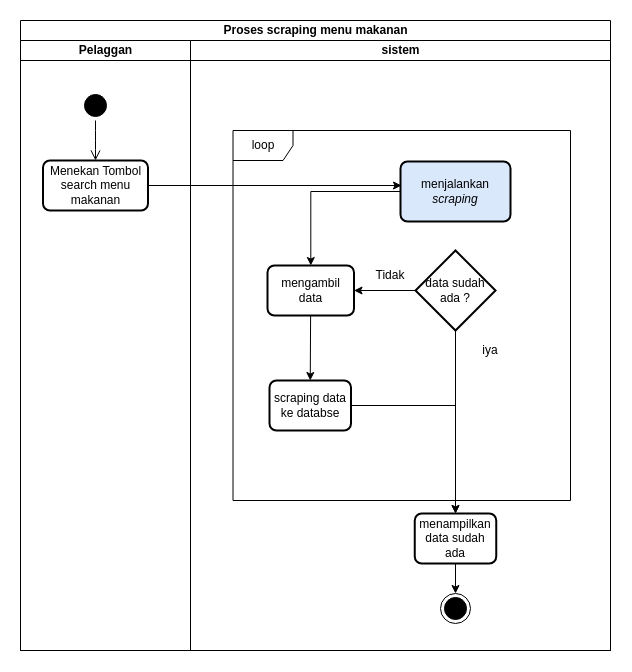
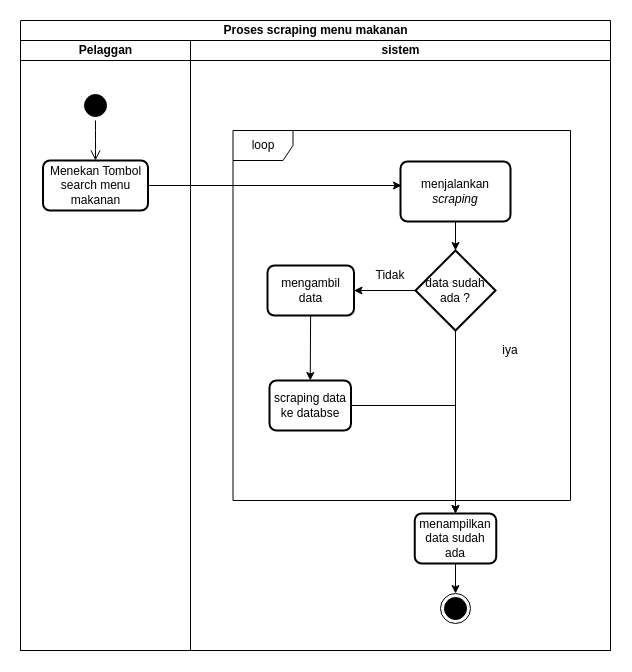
edge "menjalankan scraping" -> "mengambil data": now "menjalankan scraping" -> "data sudah ada ?"
node "menjalankan scraping": fillcolor #dae8fc -> #ffffff
node "iya": moved (491, 351) -> (511, 351)
